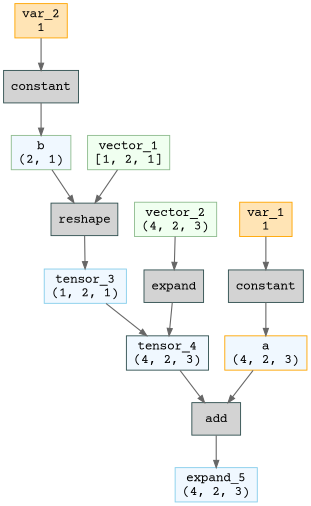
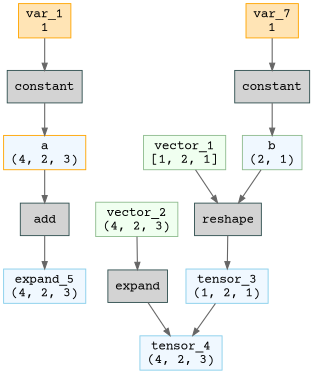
node "var_2 1": label "var_2 1" -> "var_7 1"
node "tensor_4 (4, 2, 3)": color darkslategray -> skyblue
edge "tensor_4 (4, 2, 3)" -> "add": removed
